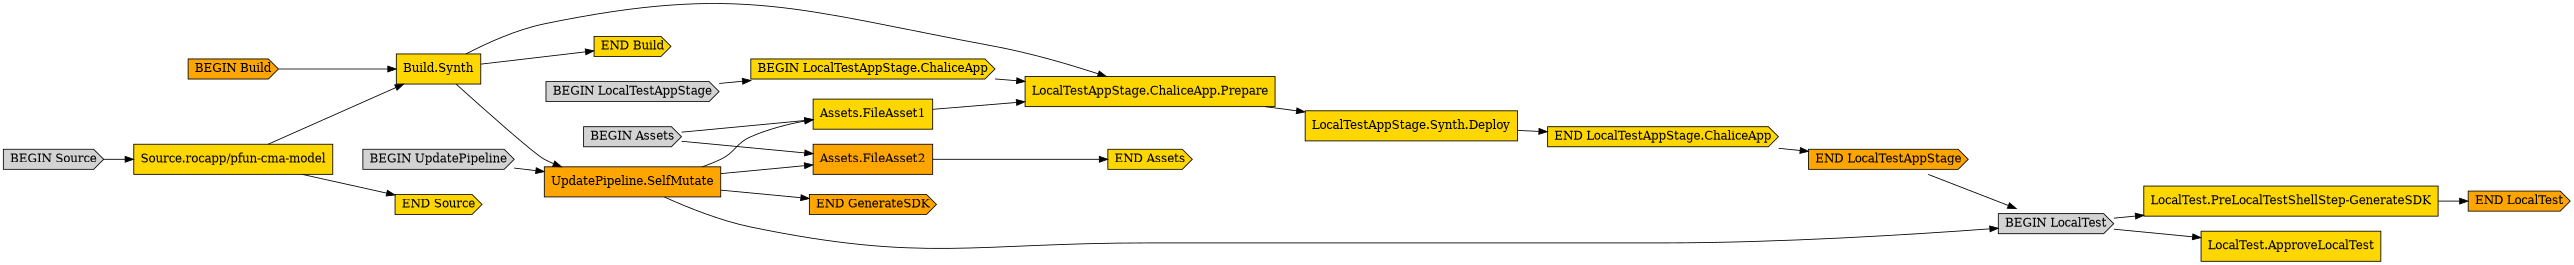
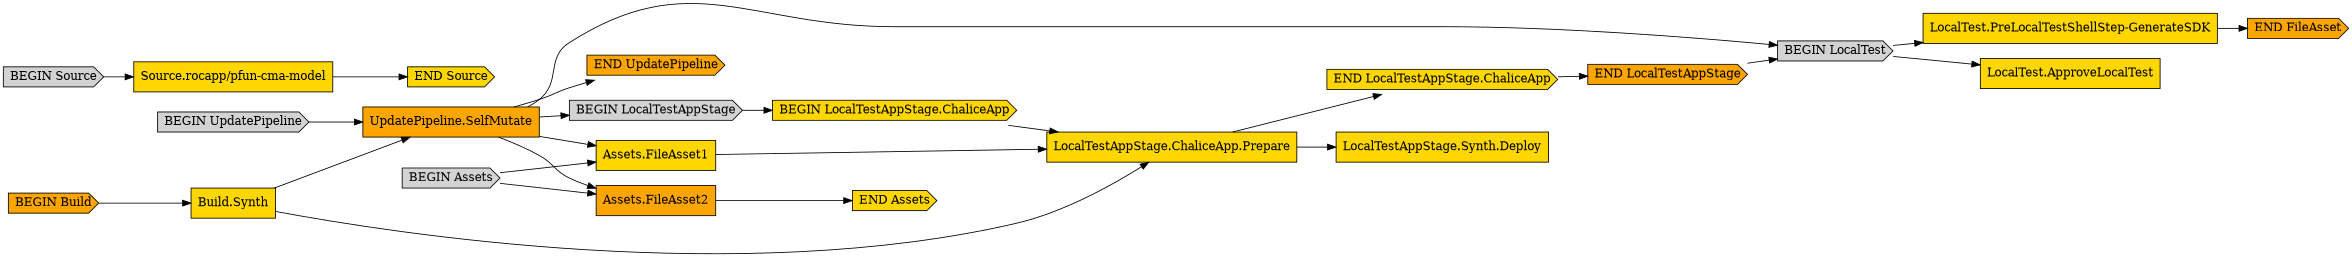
node "END Build": removed
edge "Source.rocapp/pfun-cma-model" -> "Build.Synth": removed
edge "UpdatePipeline.SelfMutate" -> "BEGIN LocalTestAppStage": added
edge "LocalTestAppStage.Synth.Deploy" -> "END LocalTestAppStage.ChaliceApp": now "LocalTestAppStage.ChaliceApp.Prepare" -> "END LocalTestAppStage.ChaliceApp"
node "END LocalTest": label "END LocalTest" -> "END FileAsset"
node "END GenerateSDK": label "END GenerateSDK" -> "END UpdatePipeline"
